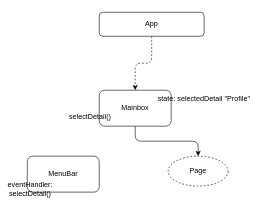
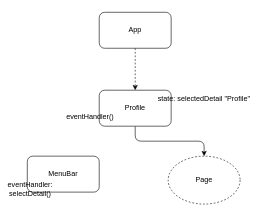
node "App": size 105x24 -> 72x36
node "Mainbox": label "Mainbox" -> "Profile"
node "selectDetail()": label "selectDetail()" -> "eventHandler()"
node "Page": size 60x30 -> 72x48
